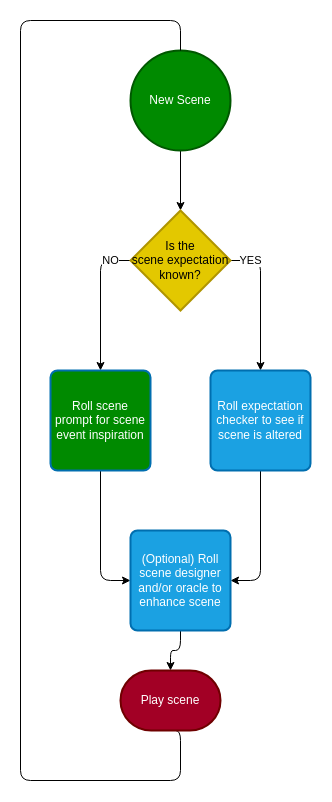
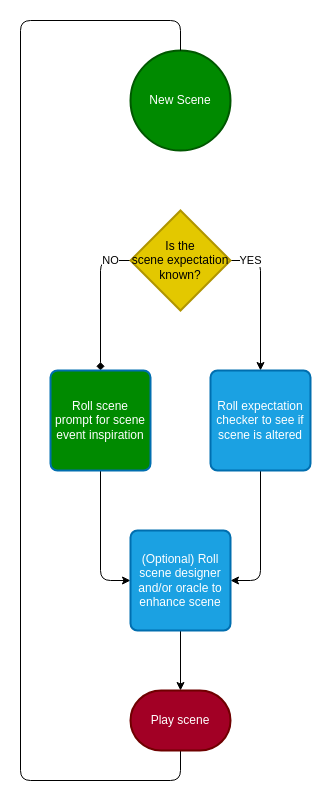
edge "New Scene" -> "Is the scene expectation known?": removed
edge "Is the scene expectation known?" -> "Roll scene prompt for scene event inspiration": arrowhead classic -> diamond
node "Play scene": moved (171, 701) -> (181, 721)
